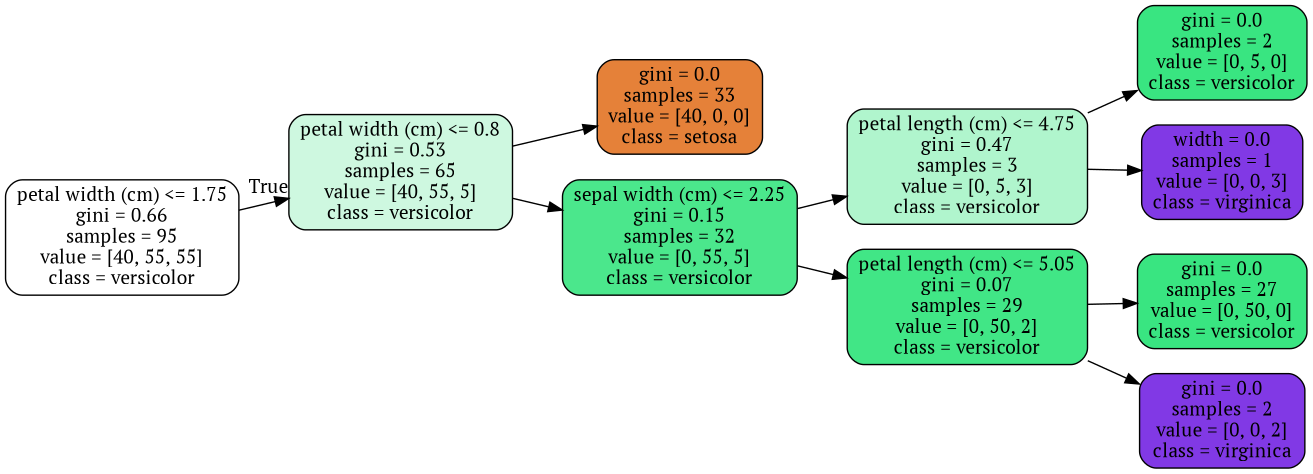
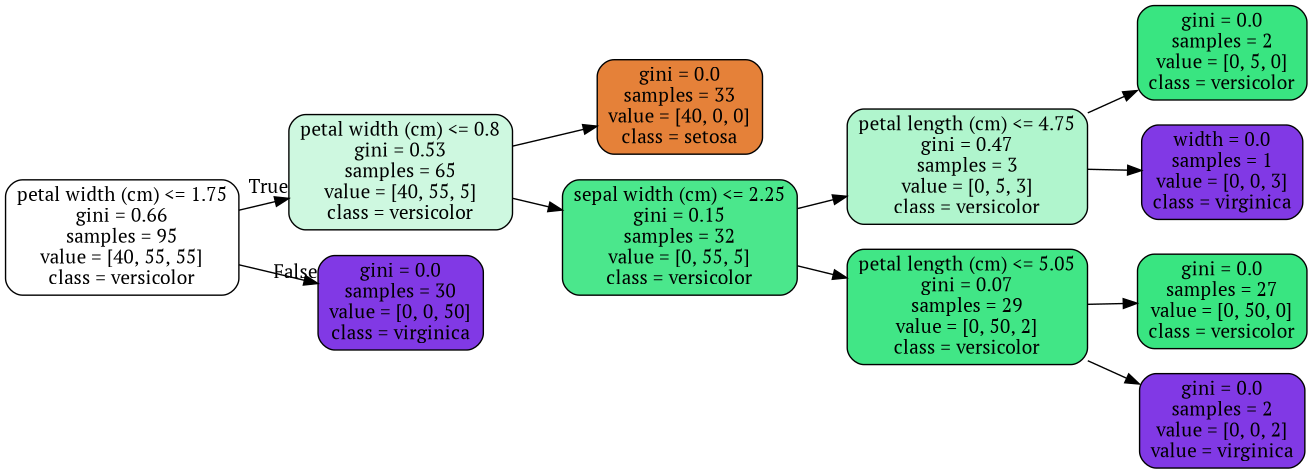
node "gini = 0.0 samples = 30 value = [0, 0, 50] class = virginica": added
node "gini = 0.0 samples = 2 value = [0, 0, 2] class = virginica": label "gini = 0.0 samples = 2 value = [0, 0, 2] class = virginica" -> "gini = 0.0 samples = 2 value = [0, 0, 2] value = virginica"
